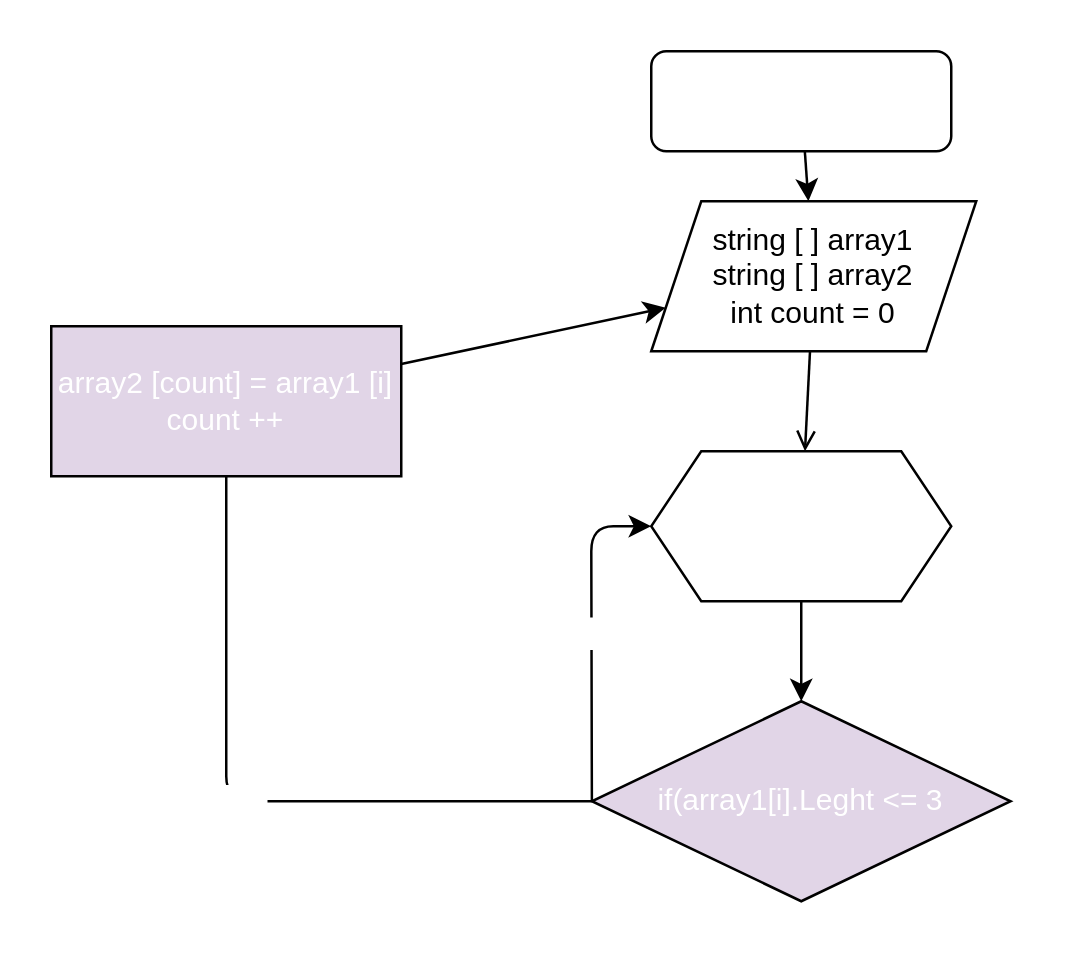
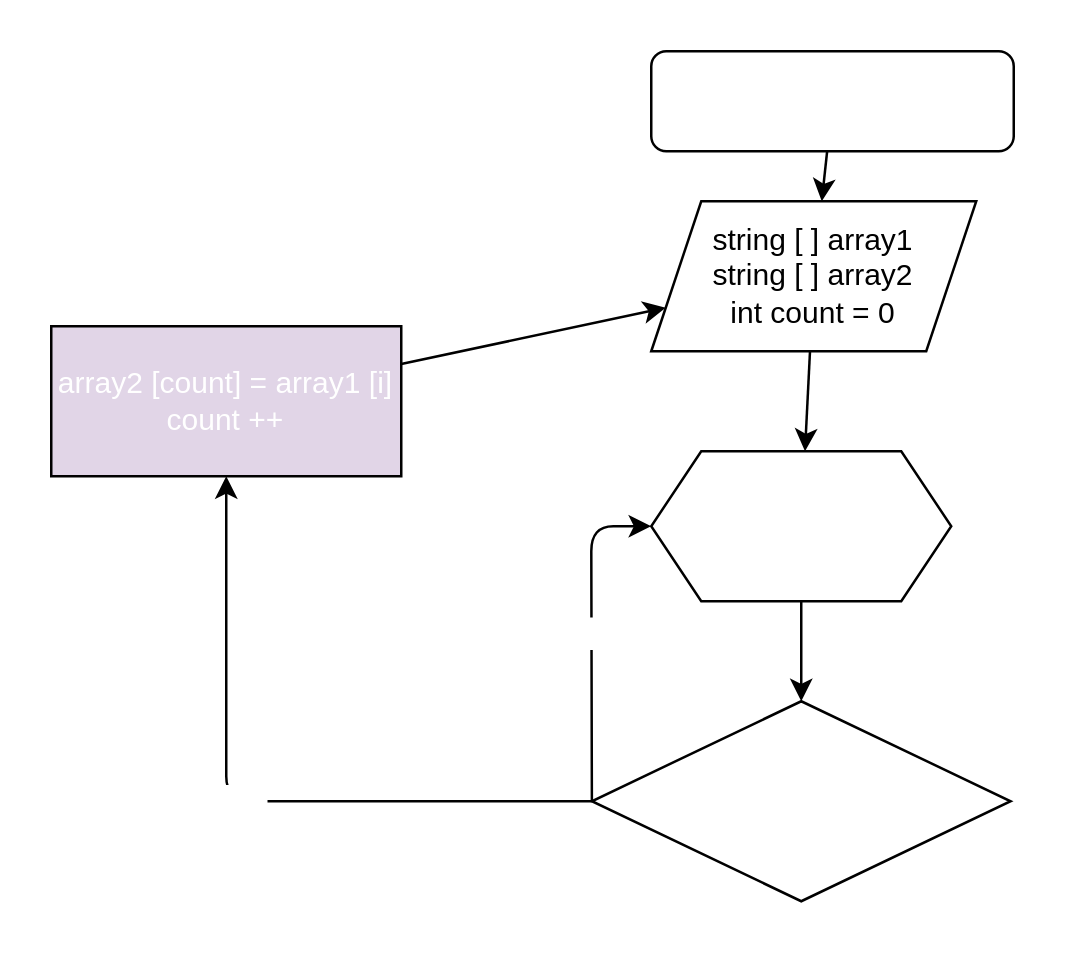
node "VerificationMethod": size 300x100 -> 363x100
edge "string [ ] array1 string [ ] array2 int count = 0" -> "for(int i = 0, i < array1.Leght, i ++)": arrowhead open -> classic
edge "array2 [count] = array1 [i] count ++" -- "if(array1[i].Leght <= 3": arrowhead none -> classic
node "if(array1[i].Leght <= 3": fillcolor #e1d5e7 -> #ffffff
